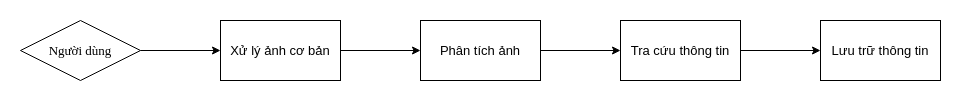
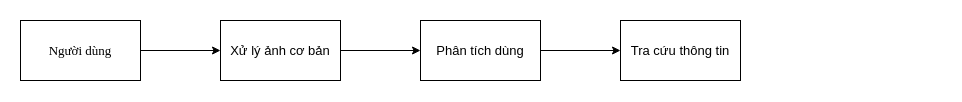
node "Người dùng": shape diamond -> rectangle
node "Phân tích ảnh": label "Phân tích ảnh" -> "Phân tích dùng"
edge "Tra cứu thông tin" -> "Lưu trữ thông tin": removed
node "Lưu trữ thông tin": removed
